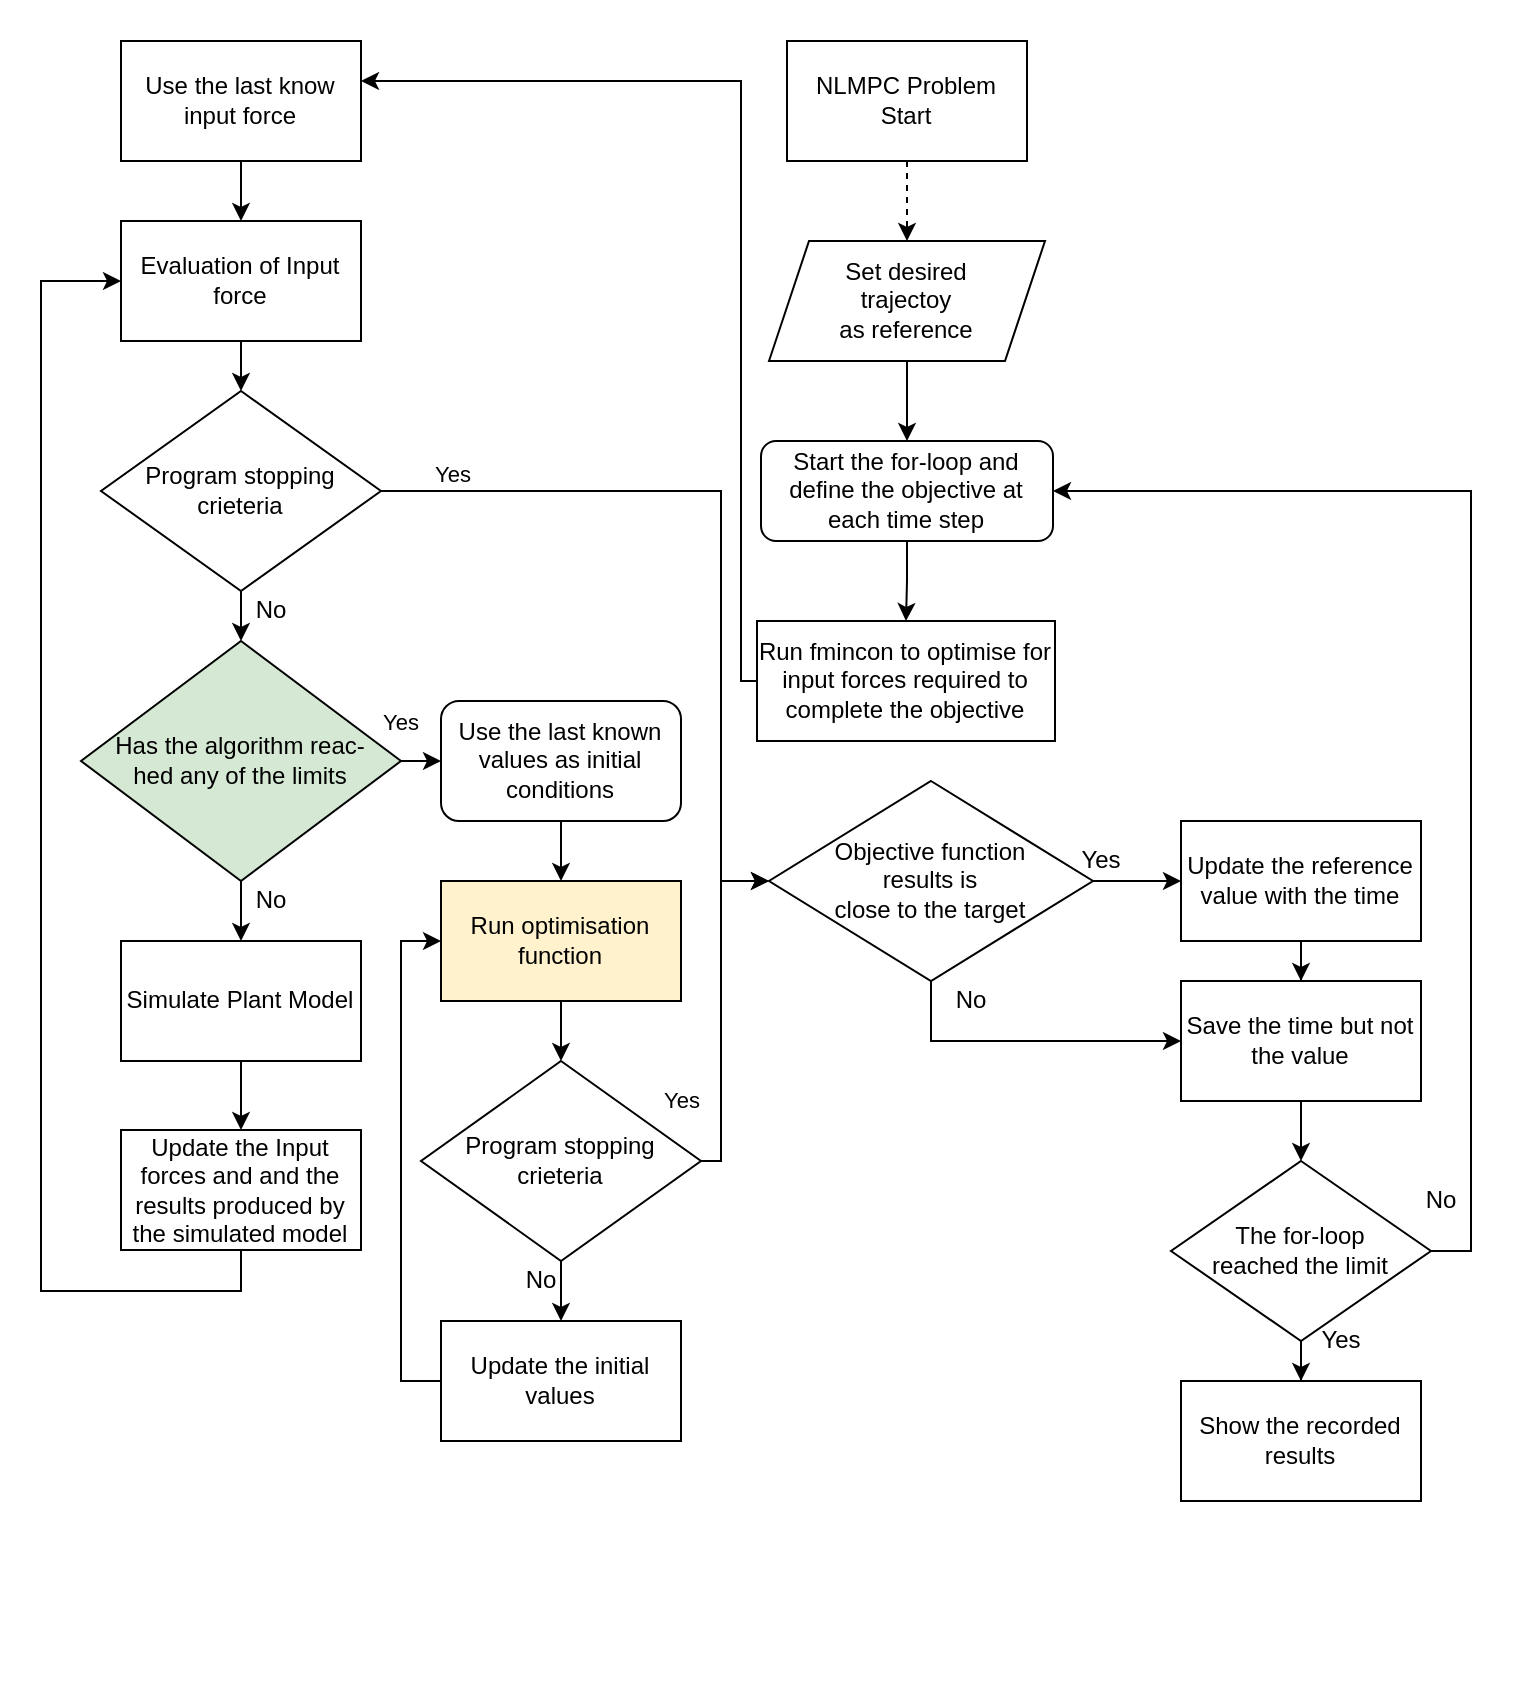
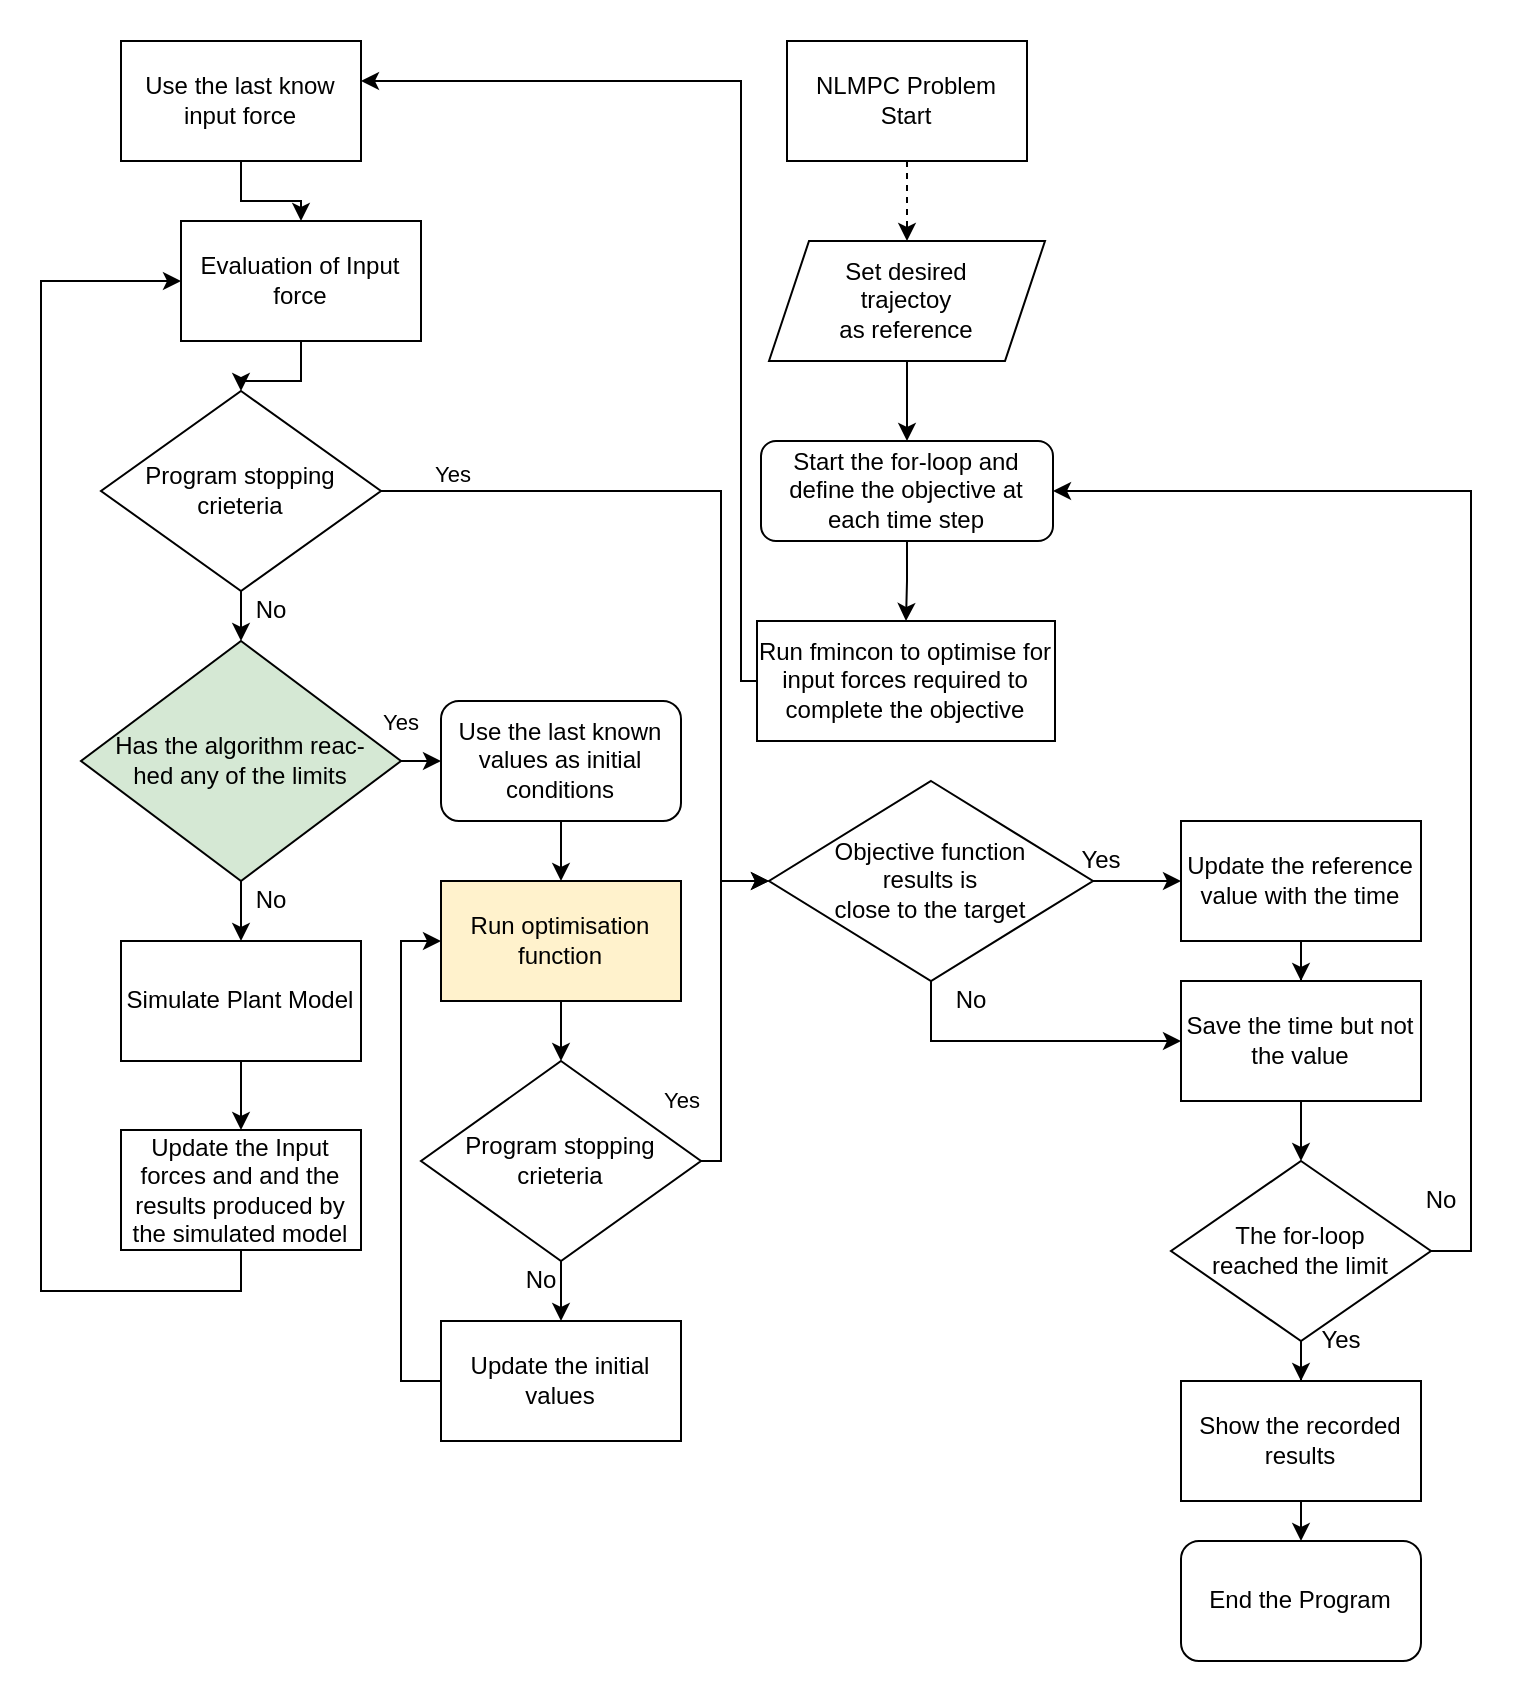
node "Evaluation of Input force": moved (241, 281) -> (301, 281)
edge "Show the recorded results" -> "End the Program": added
node "End the Program": added
